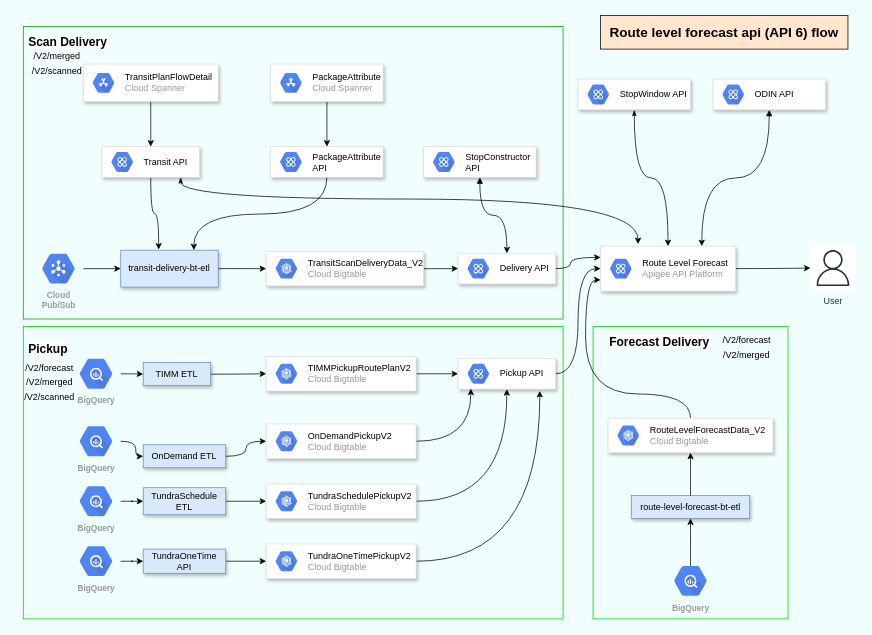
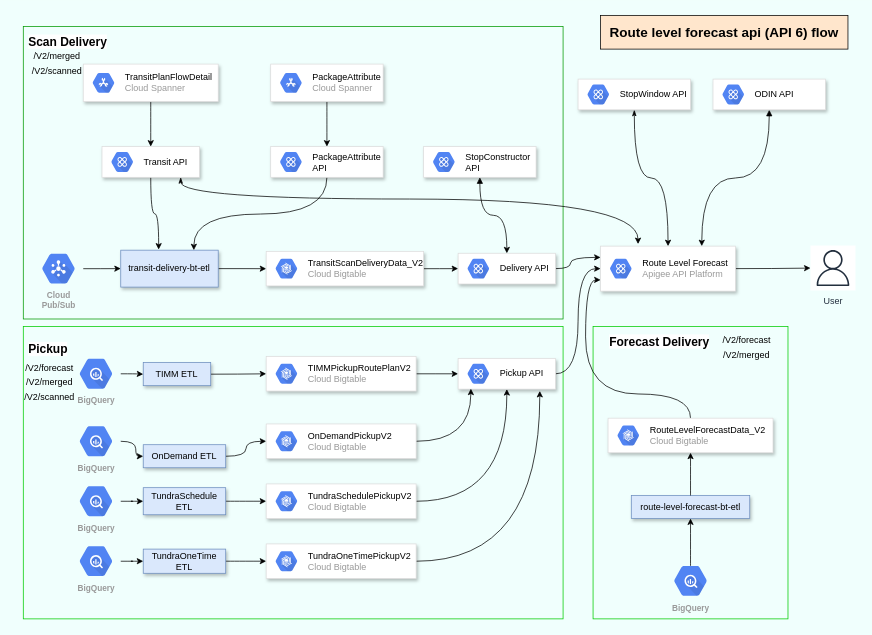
node "TundraOneTime API": label "TundraOneTime API" -> "TundraOneTime ETL"
